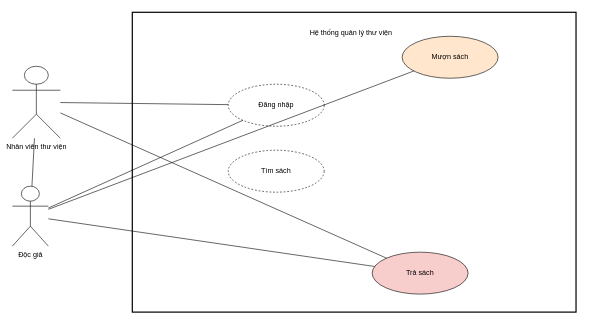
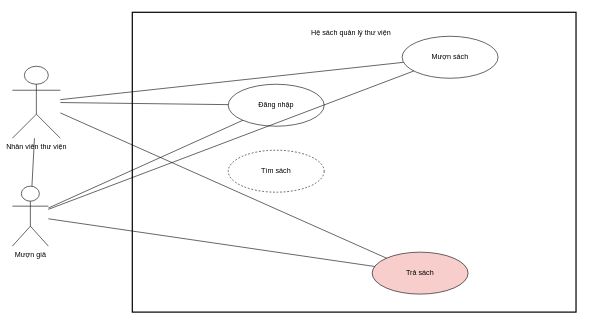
node "Hệ thống quản lý thư viện": label "Hệ thống quản lý thư viện" -> "Hệ sách quản lý thư viện"
node "Mượn sách": fillcolor #ffe6cc -> #ffffff
edge "Mượn sách" -- "Nhân viên thư viện": added
node "Đăng nhập": style dashed -> solid
node "Độc giả": label "Độc giả" -> "Mượn giả"
